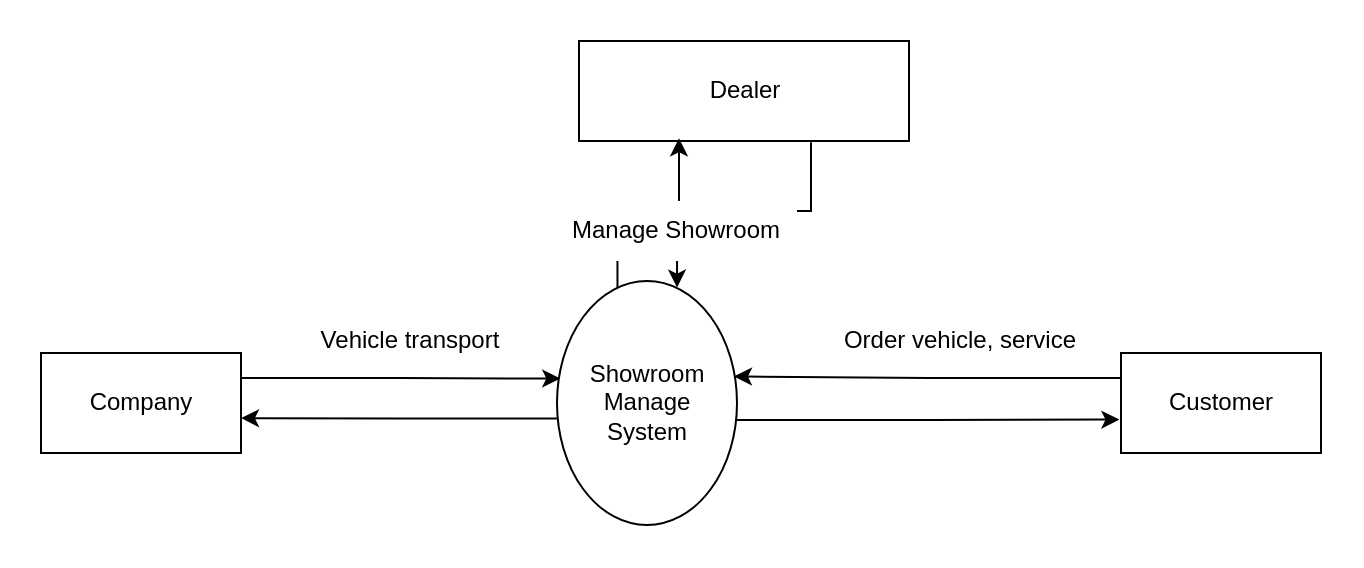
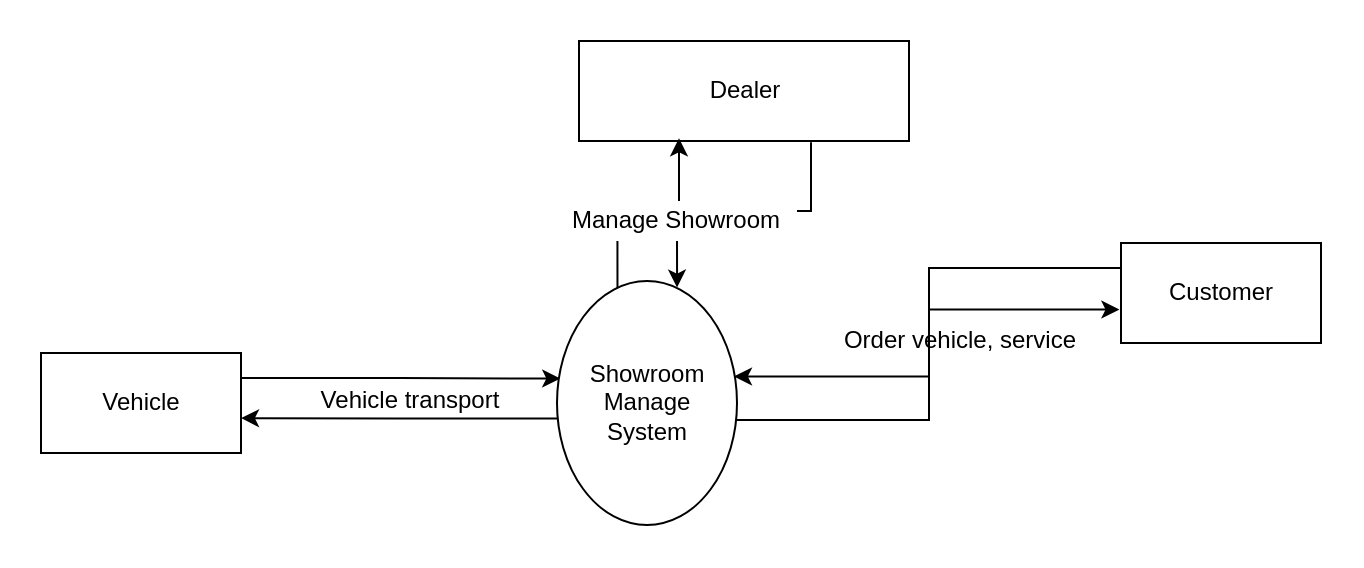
node "Manage Showroom": size 240x60 -> 240x40
node "Vehicle transport": moved (411, 341) -> (411, 401)
node "Company": label "Company" -> "Vehicle"
node "Customer": moved (1221, 403) -> (1221, 293)
